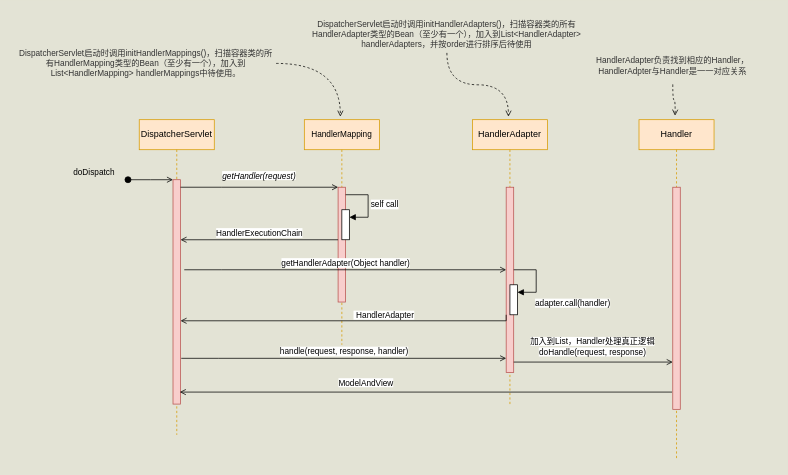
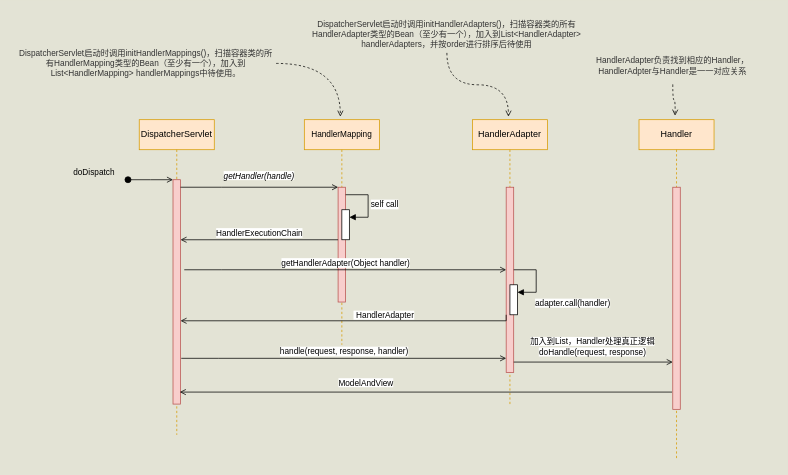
node "getHandler(request)": label "getHandler(request)" -> "getHandler(handle)"
